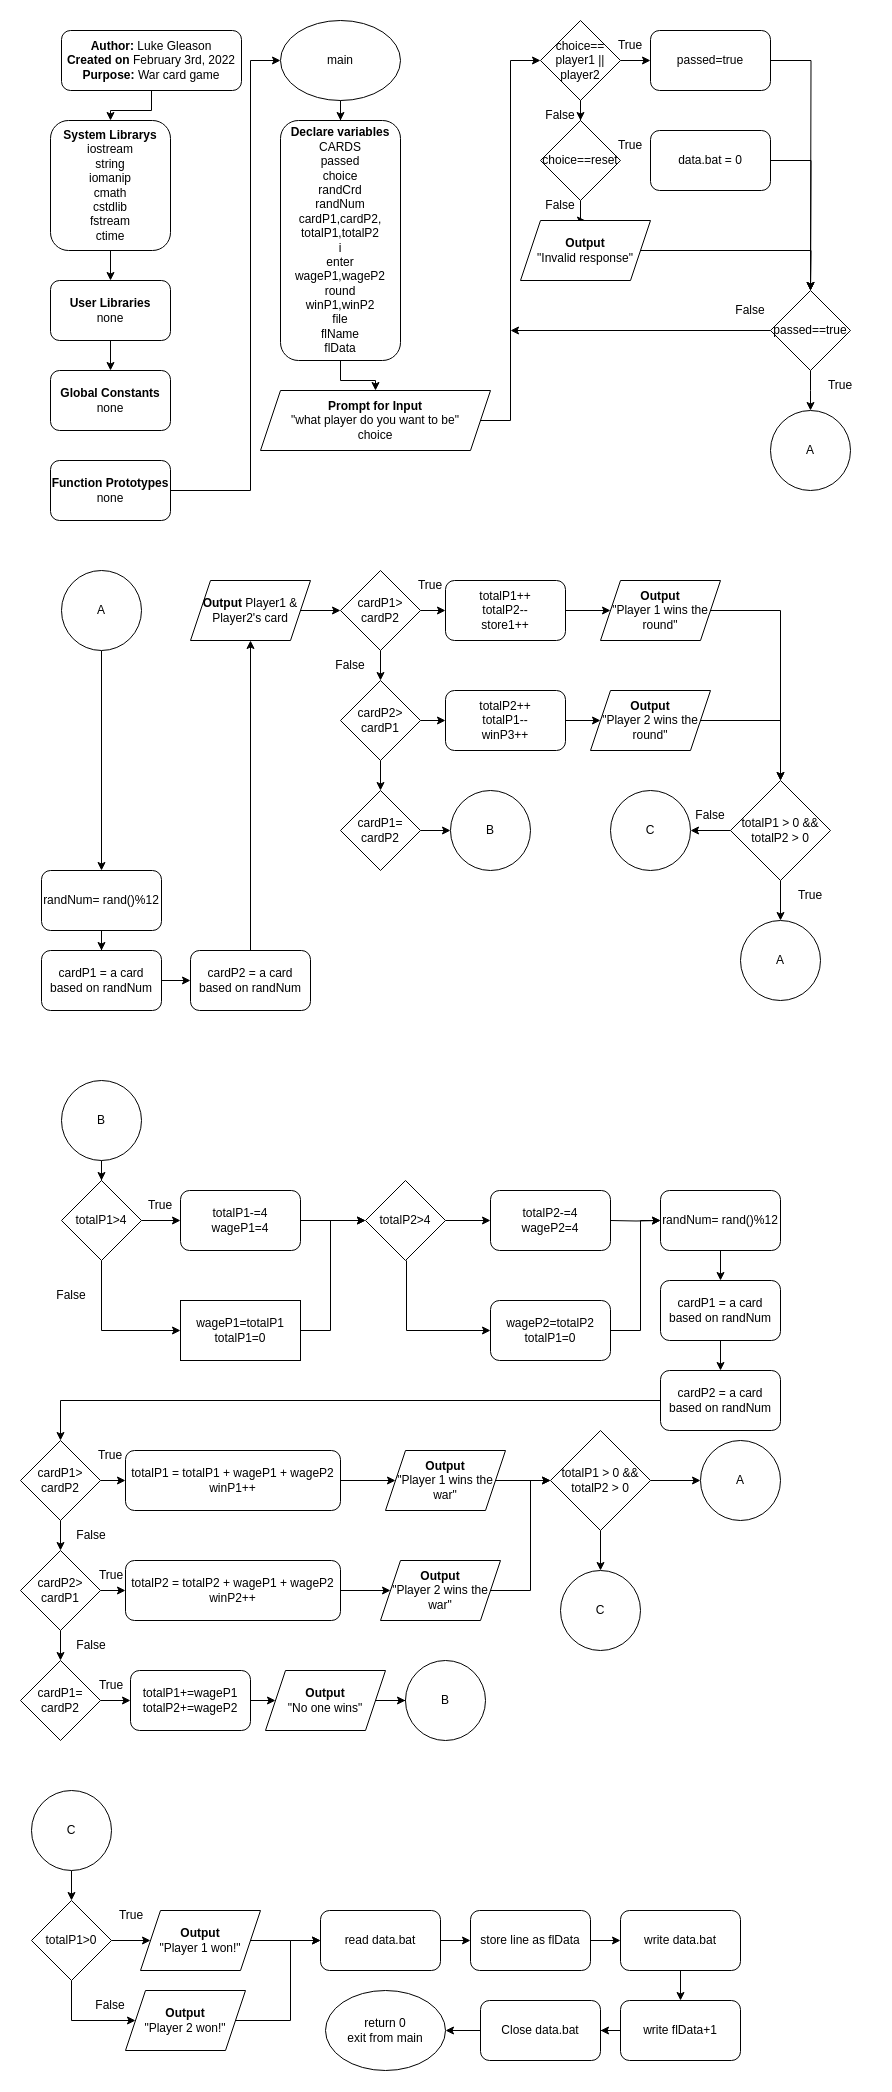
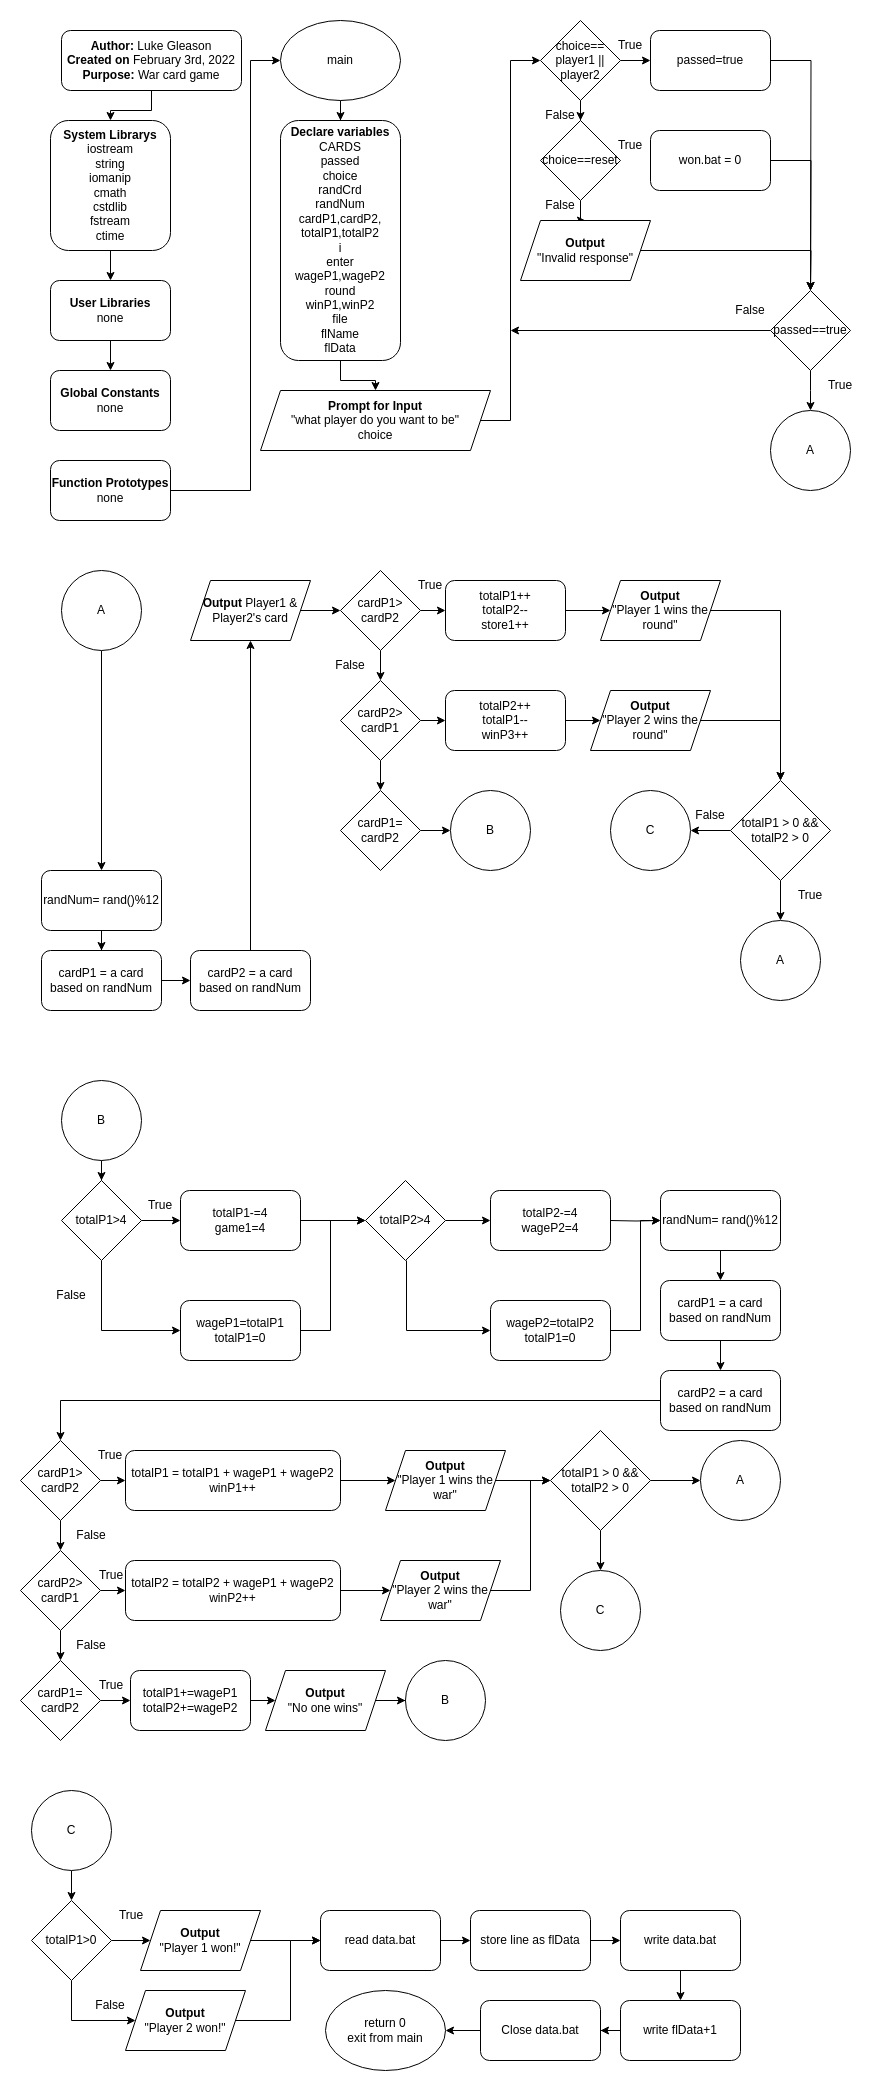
node "data.bat = 0": label "data.bat = 0" -> "won.bat = 0"
node "totalP1-=4 wageP1=4": label "totalP1-=4 wageP1=4" -> "totalP1-=4 game1=4"
node "wageP1=totalP1 totalP1=0": shape rectangle -> rounded rectangle
